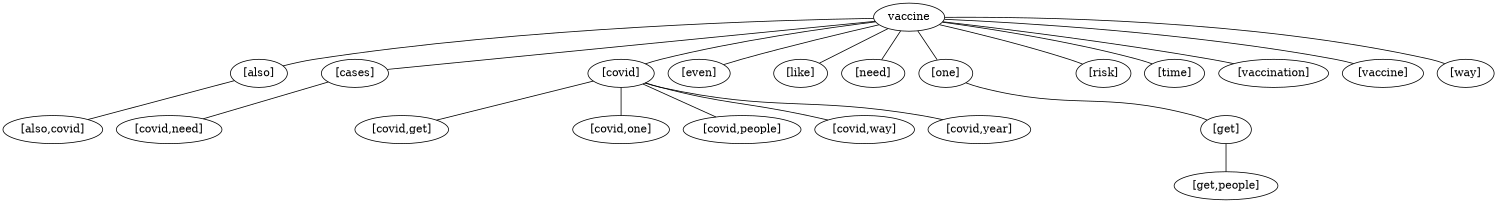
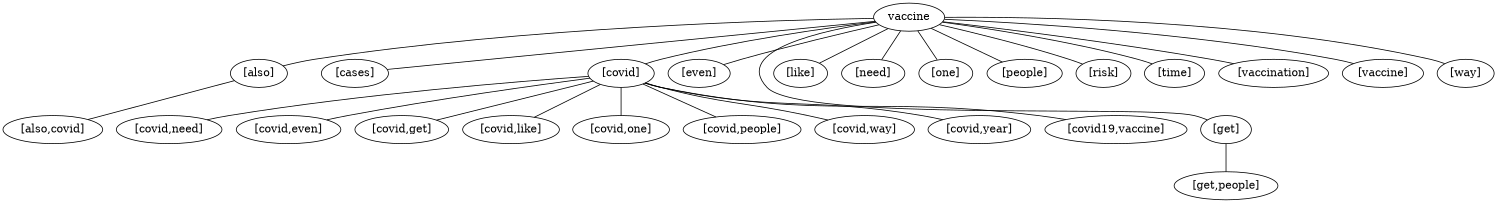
node "[people]": added
edge "[cases]" -- "[covid,need]": now "[covid]" -- "[covid,need]"
edge "[one]" -- "[get]": now "vaccine" -- "[get]"
node "[covid,even]": added
node "[covid,like]": added
node "[covid19,vaccine]": added
